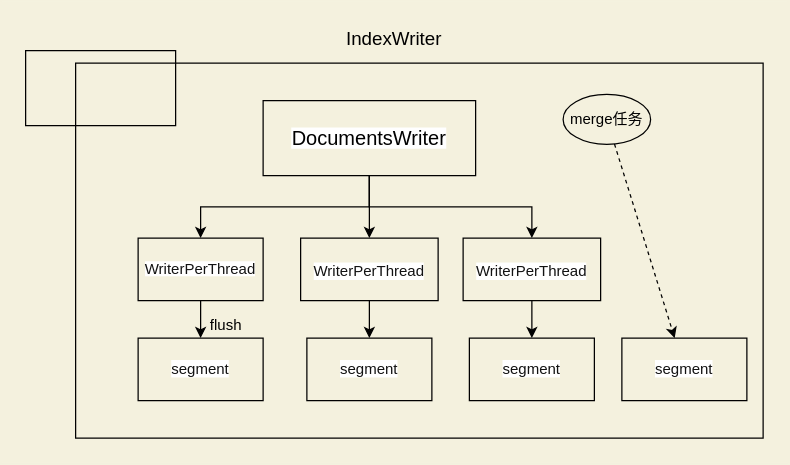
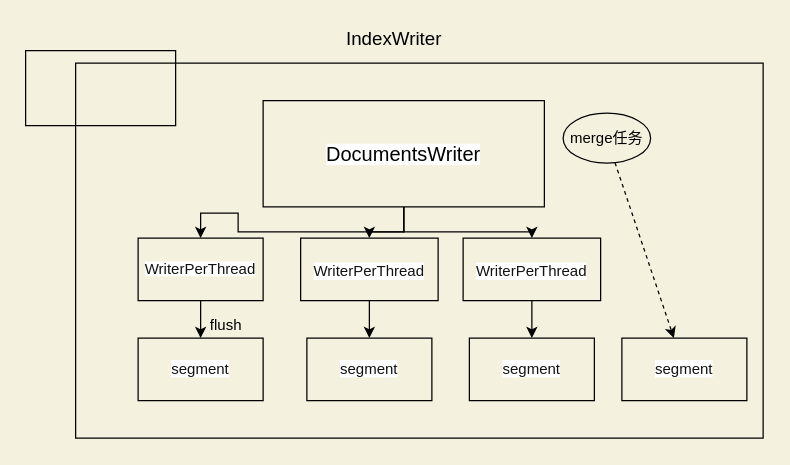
node "merge任务": moved (607, 119) -> (607, 138)
node "DocumentsWriter": size 213x75 -> 281x106
